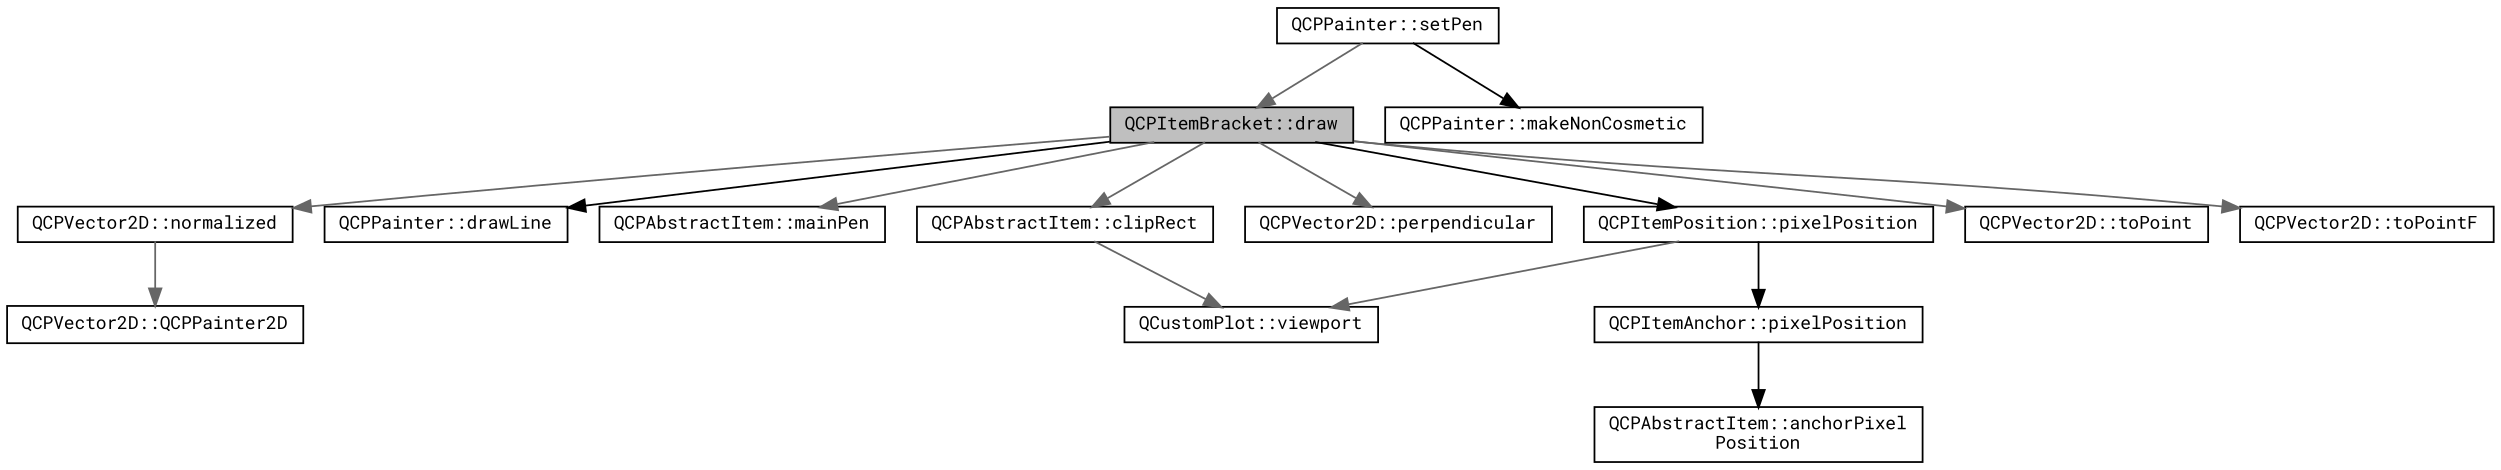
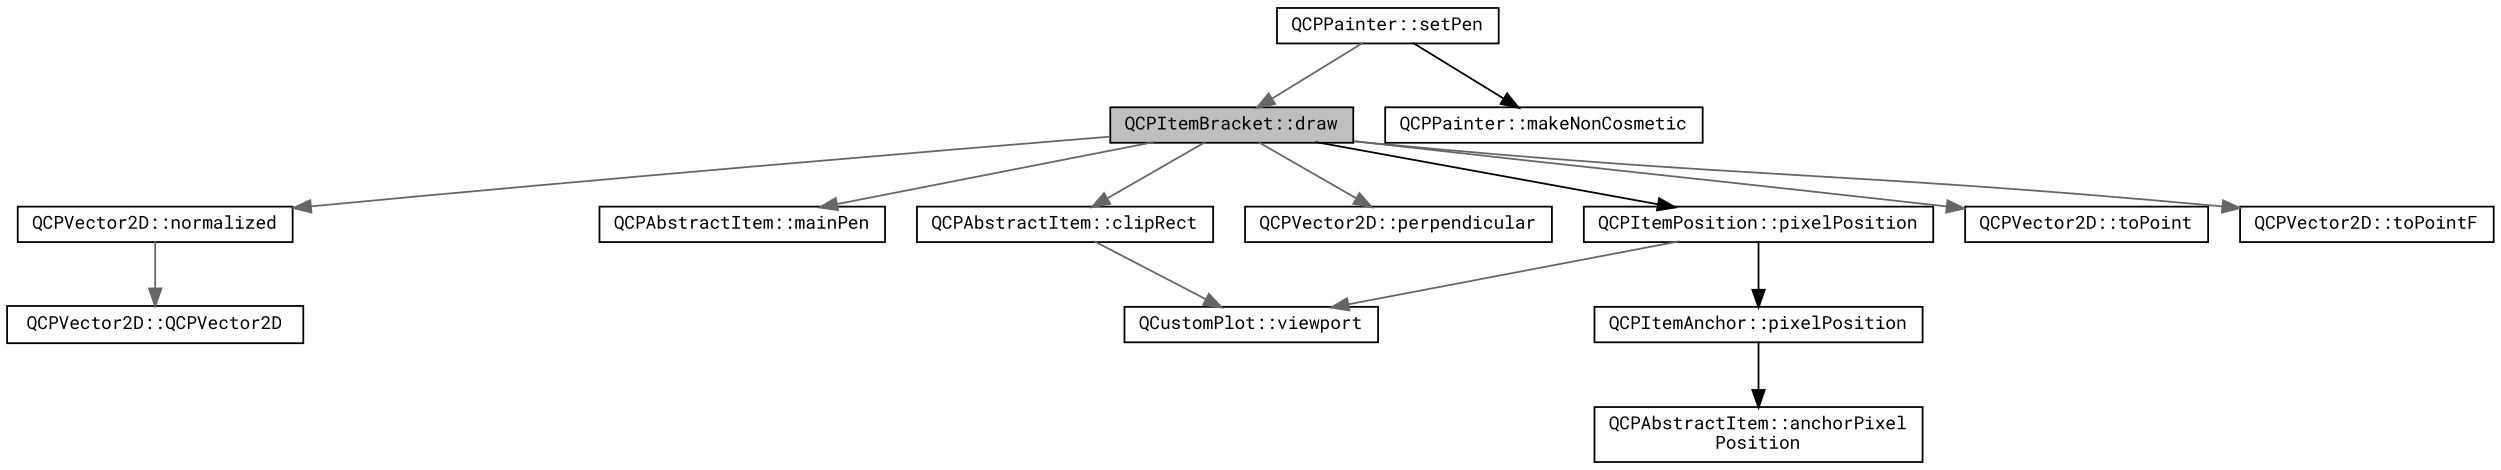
node "QCPPainter::drawLine": removed
node "QCPVector2D::QCPPainter2D": label "QCPVector2D::QCPPainter2D" -> "QCPVector2D::QCPVector2D"
